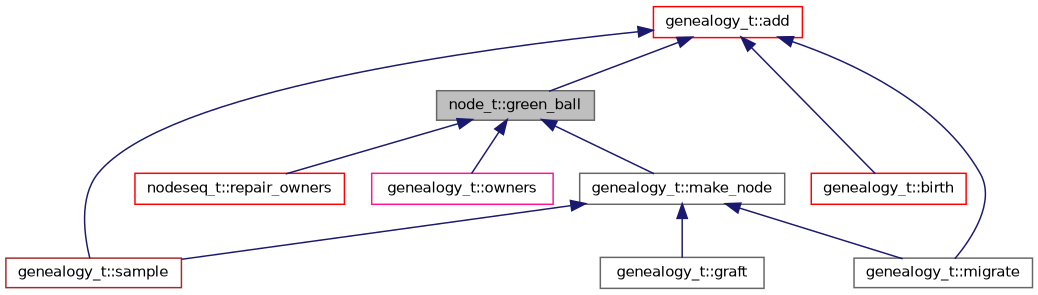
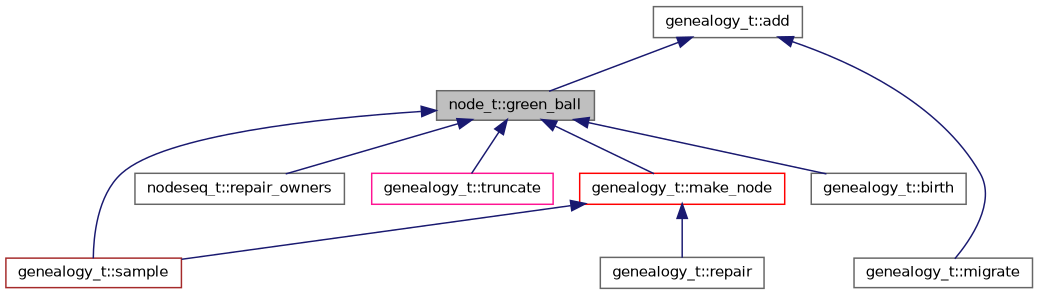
node "genealogy_t::add": color red -> gray40
edge "genealogy_t::sample" -> "genealogy_t::add": now "genealogy_t::sample" -> "node_t::green_ball"
edge "genealogy_t::birth" -> "genealogy_t::add": now "genealogy_t::birth" -> "node_t::green_ball"
node "nodeseq_t::repair_owners": color red -> gray40
node "genealogy_t::owners": label "genealogy_t::owners" -> "genealogy_t::truncate"
node "genealogy_t::make_node": color gray40 -> red
node "genealogy_t::birth": color red -> gray40
edge "genealogy_t::migrate" -> "genealogy_t::make_node": removed
node "genealogy_t::graft": label "genealogy_t::graft" -> "genealogy_t::repair"
